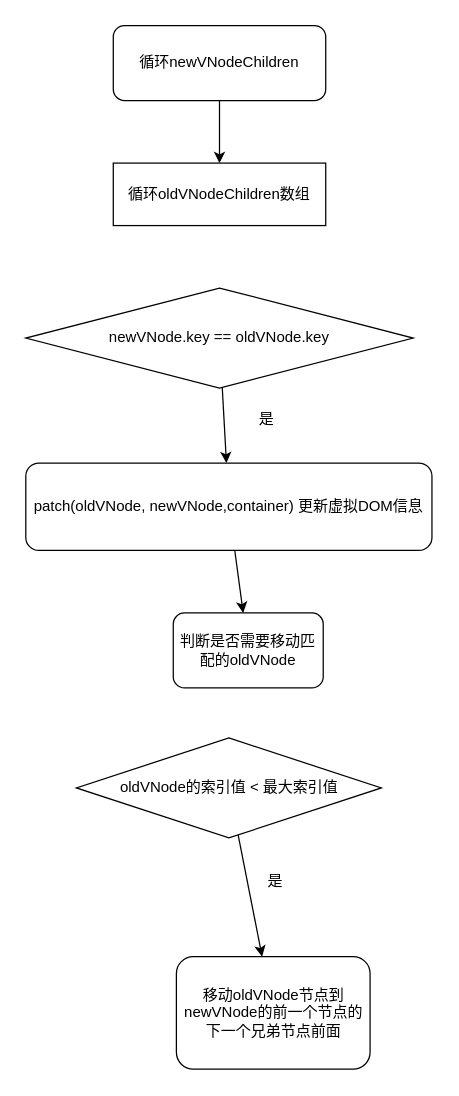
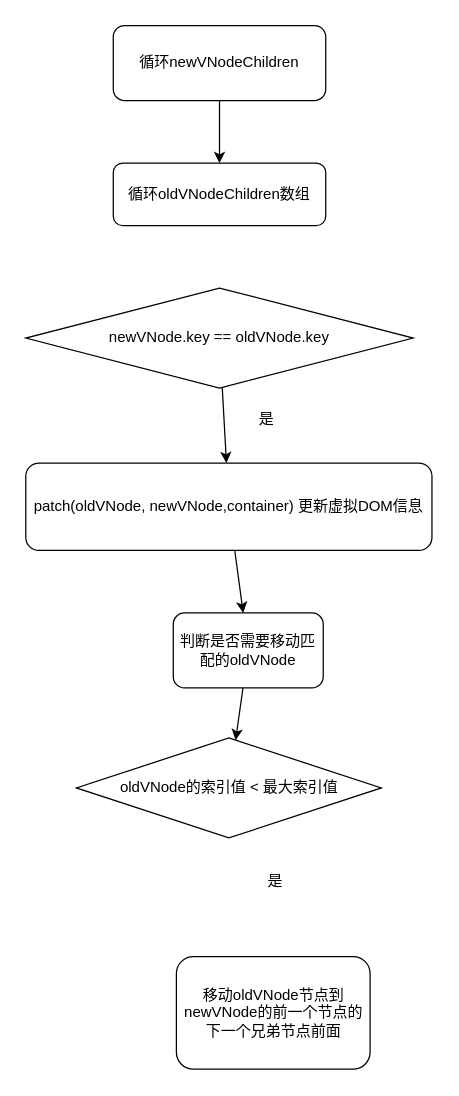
node "循环oldVNodeChildren数组": shape rectangle -> rounded rectangle
edge "判断是否需要移动匹配的oldVNode" -> "oldVNode的索引值 < 最大索引值": added
edge "oldVNode的索引值 < 最大索引值" -> "移动oldVNode节点到newVNode的前一个节点的下一个兄弟节点前面": removed
